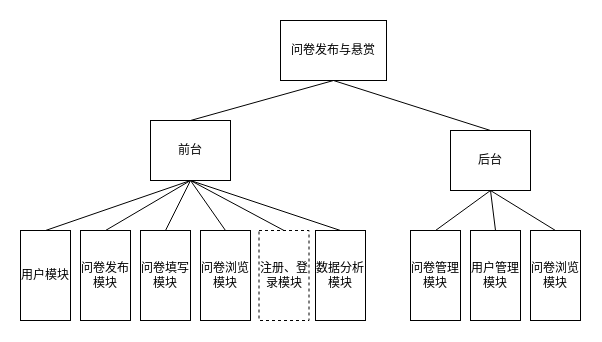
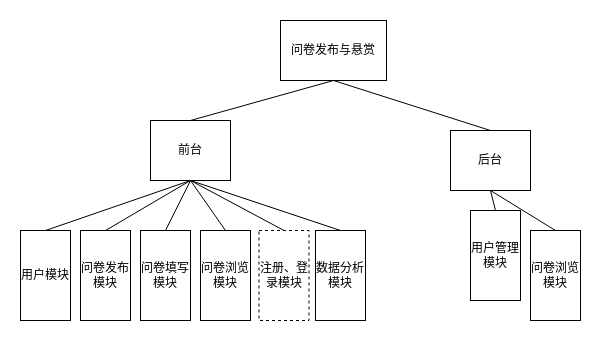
edge "后台" -- "问卷管理模块": removed
node "问卷管理模块": removed
node "用户管理模块": moved (496, 276) -> (496, 256)
